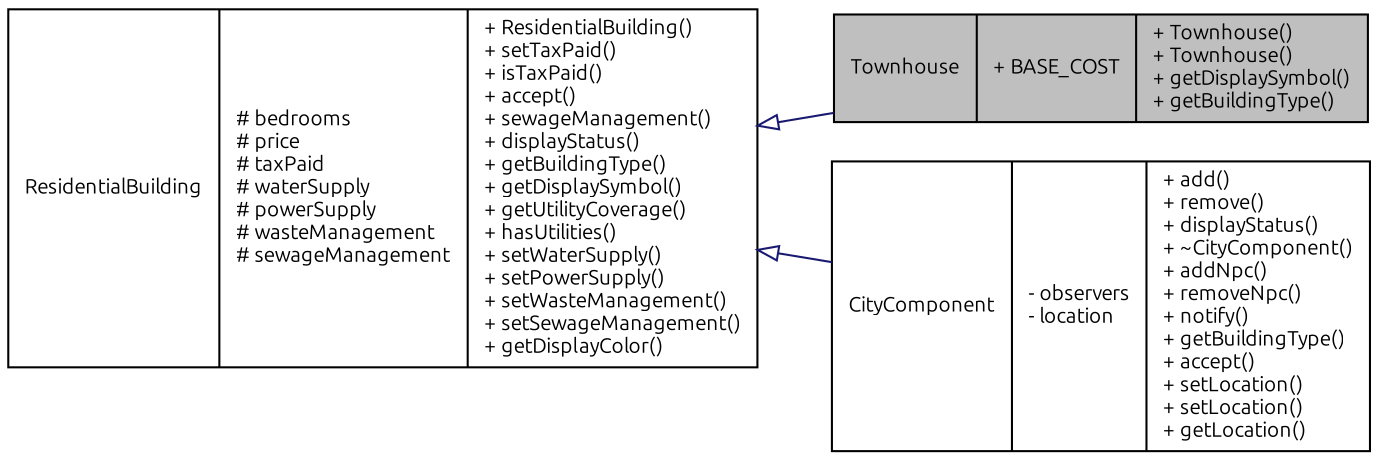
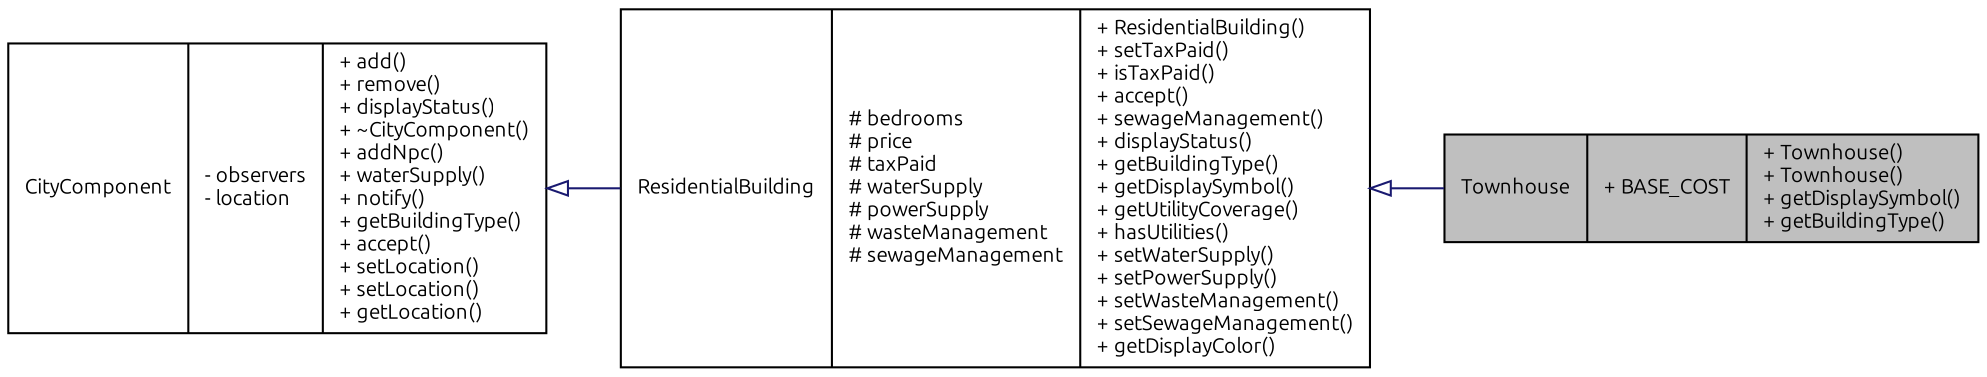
edge "CityComponent" -> "ResidentialBuilding": reversed
node "CityComponent": text "+ removeNpc()" -> "+ waterSupply()"
